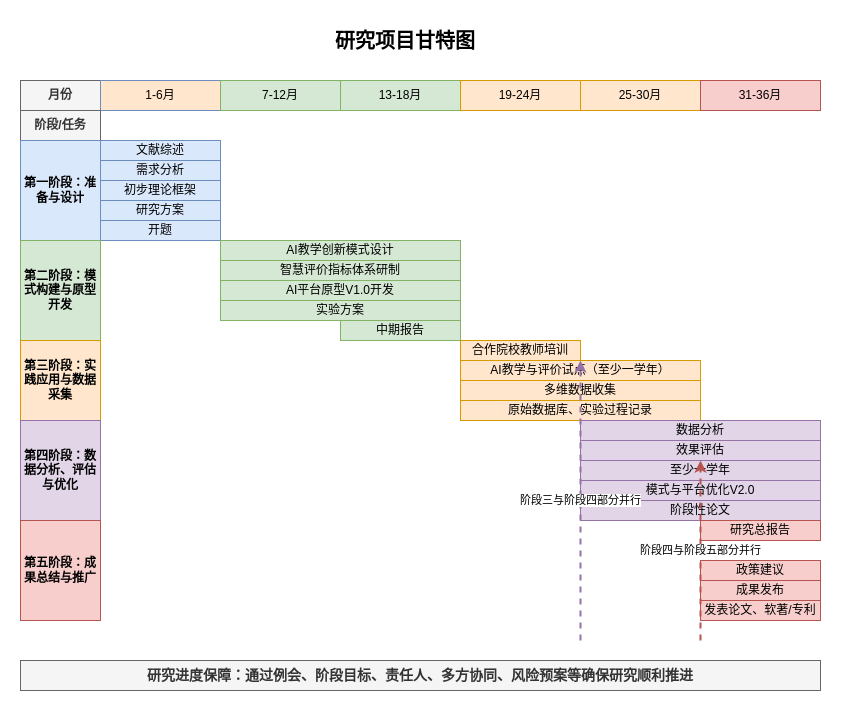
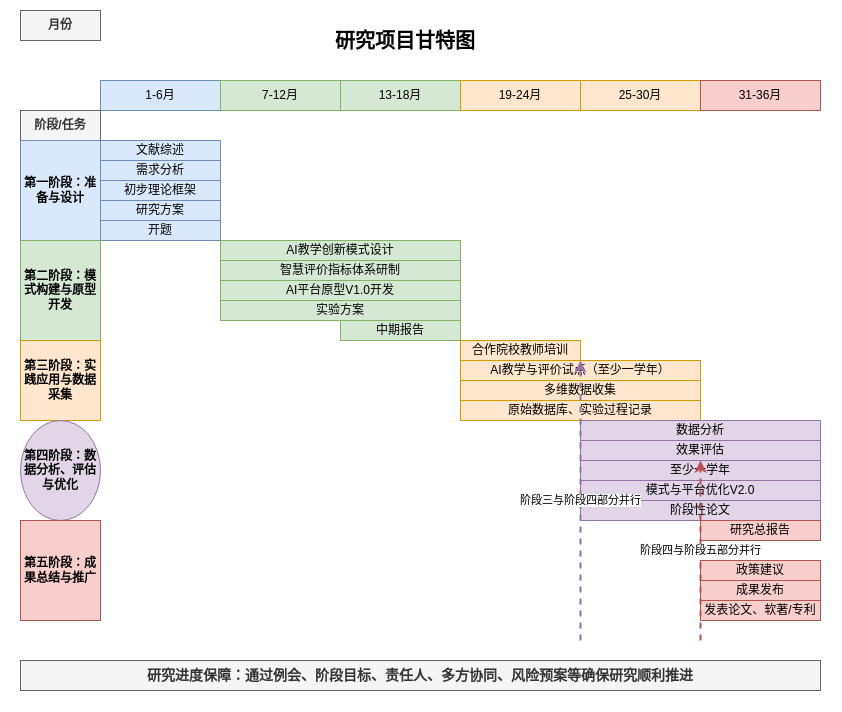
node "月份": moved (61, 96) -> (61, 26)
node "1-6月": fillcolor #ffe6cc -> #dae8fc
node "第四阶段：数据分析、评估与优化": shape rectangle -> ellipse
